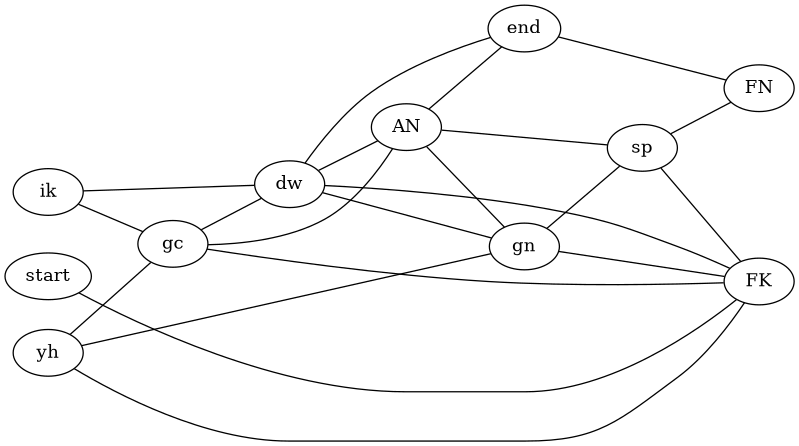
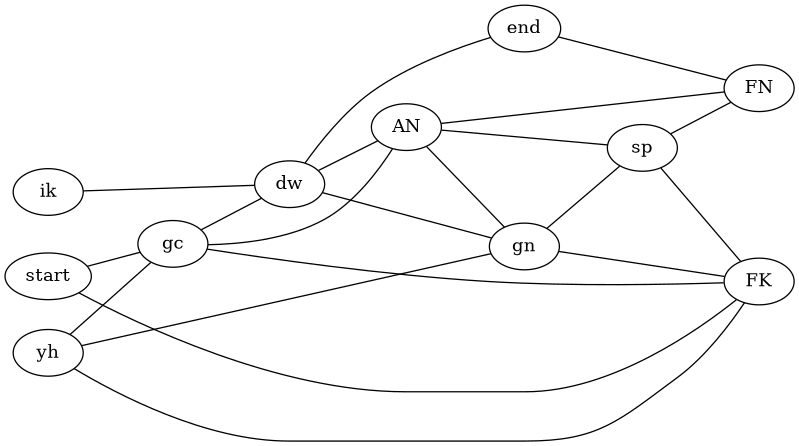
edge "end" -- "AN": now "FN" -- "AN"
edge "dw" -- "FK": removed
edge "ik" -- "gc": now "start" -- "gc"
